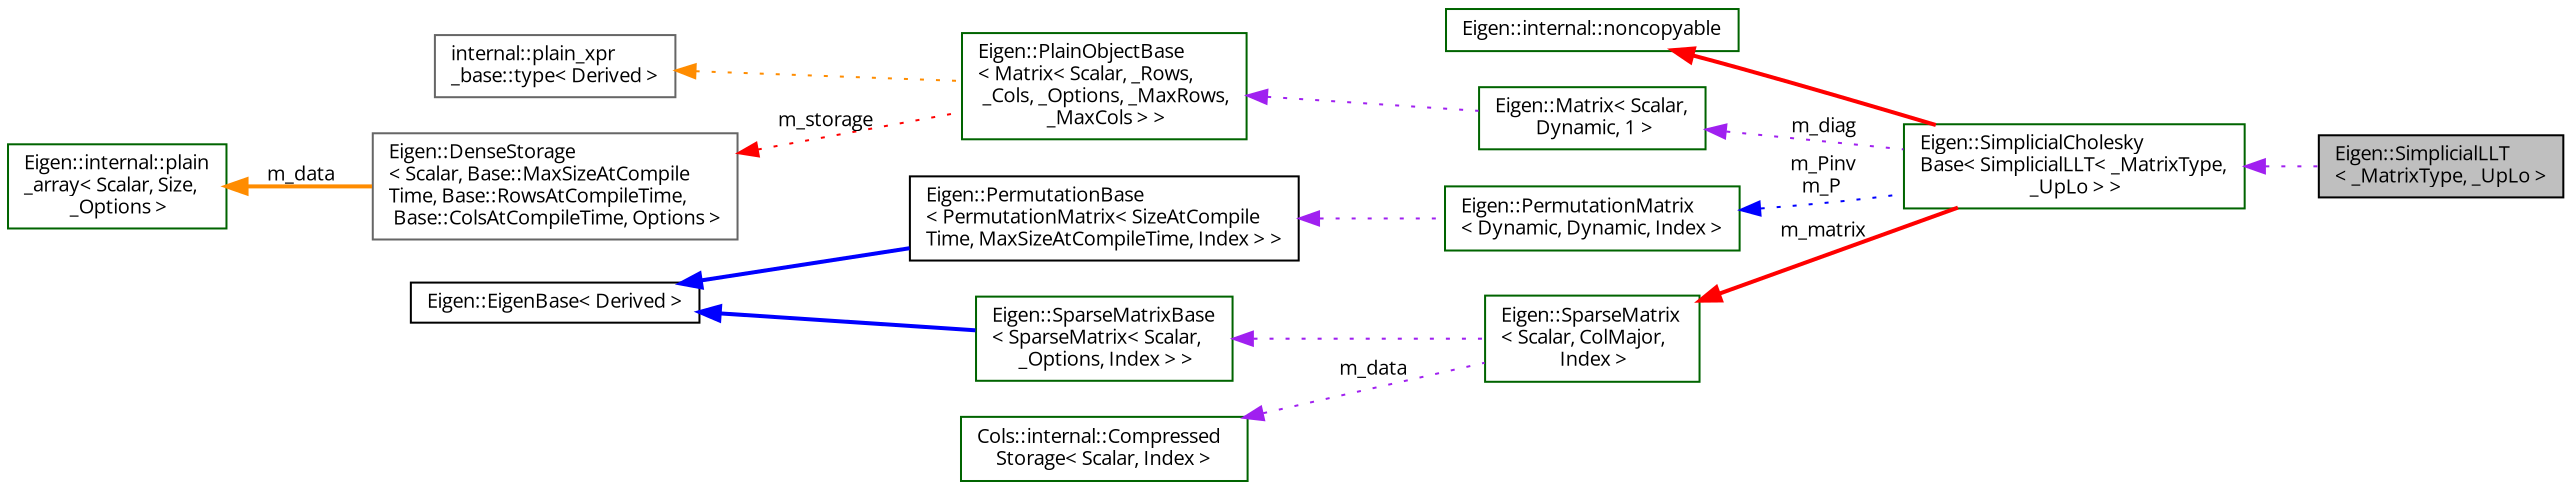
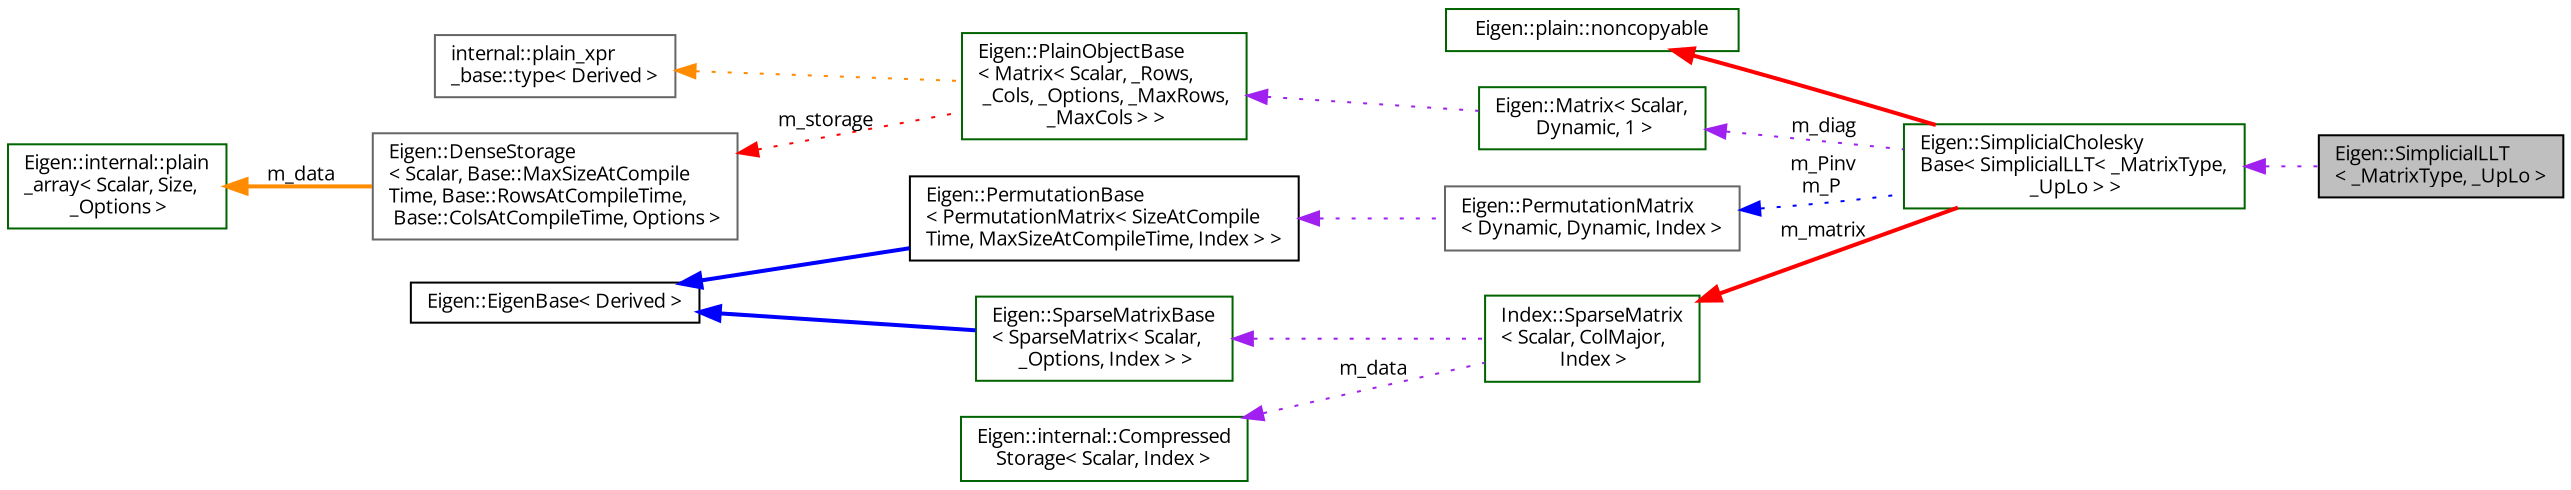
node "Eigen::internal::noncopyable": label "Eigen::internal::noncopyable" -> "Eigen::plain::noncopyable"
node "Eigen::PermutationMatrix < Dynamic, Dynamic, Index >": color darkgreen -> gray40
node "Eigen::SparseMatrix < Scalar, ColMajor, Index >": label "Eigen::SparseMatrix < Scalar, ColMajor, Index >" -> "Index::SparseMatrix < Scalar, ColMajor, Index >"
node "Cols::internal::Compressed Storage< Scalar, Index >": label "Cols::internal::Compressed Storage< Scalar, Index >" -> "Eigen::internal::Compressed Storage< Scalar, Index >"
